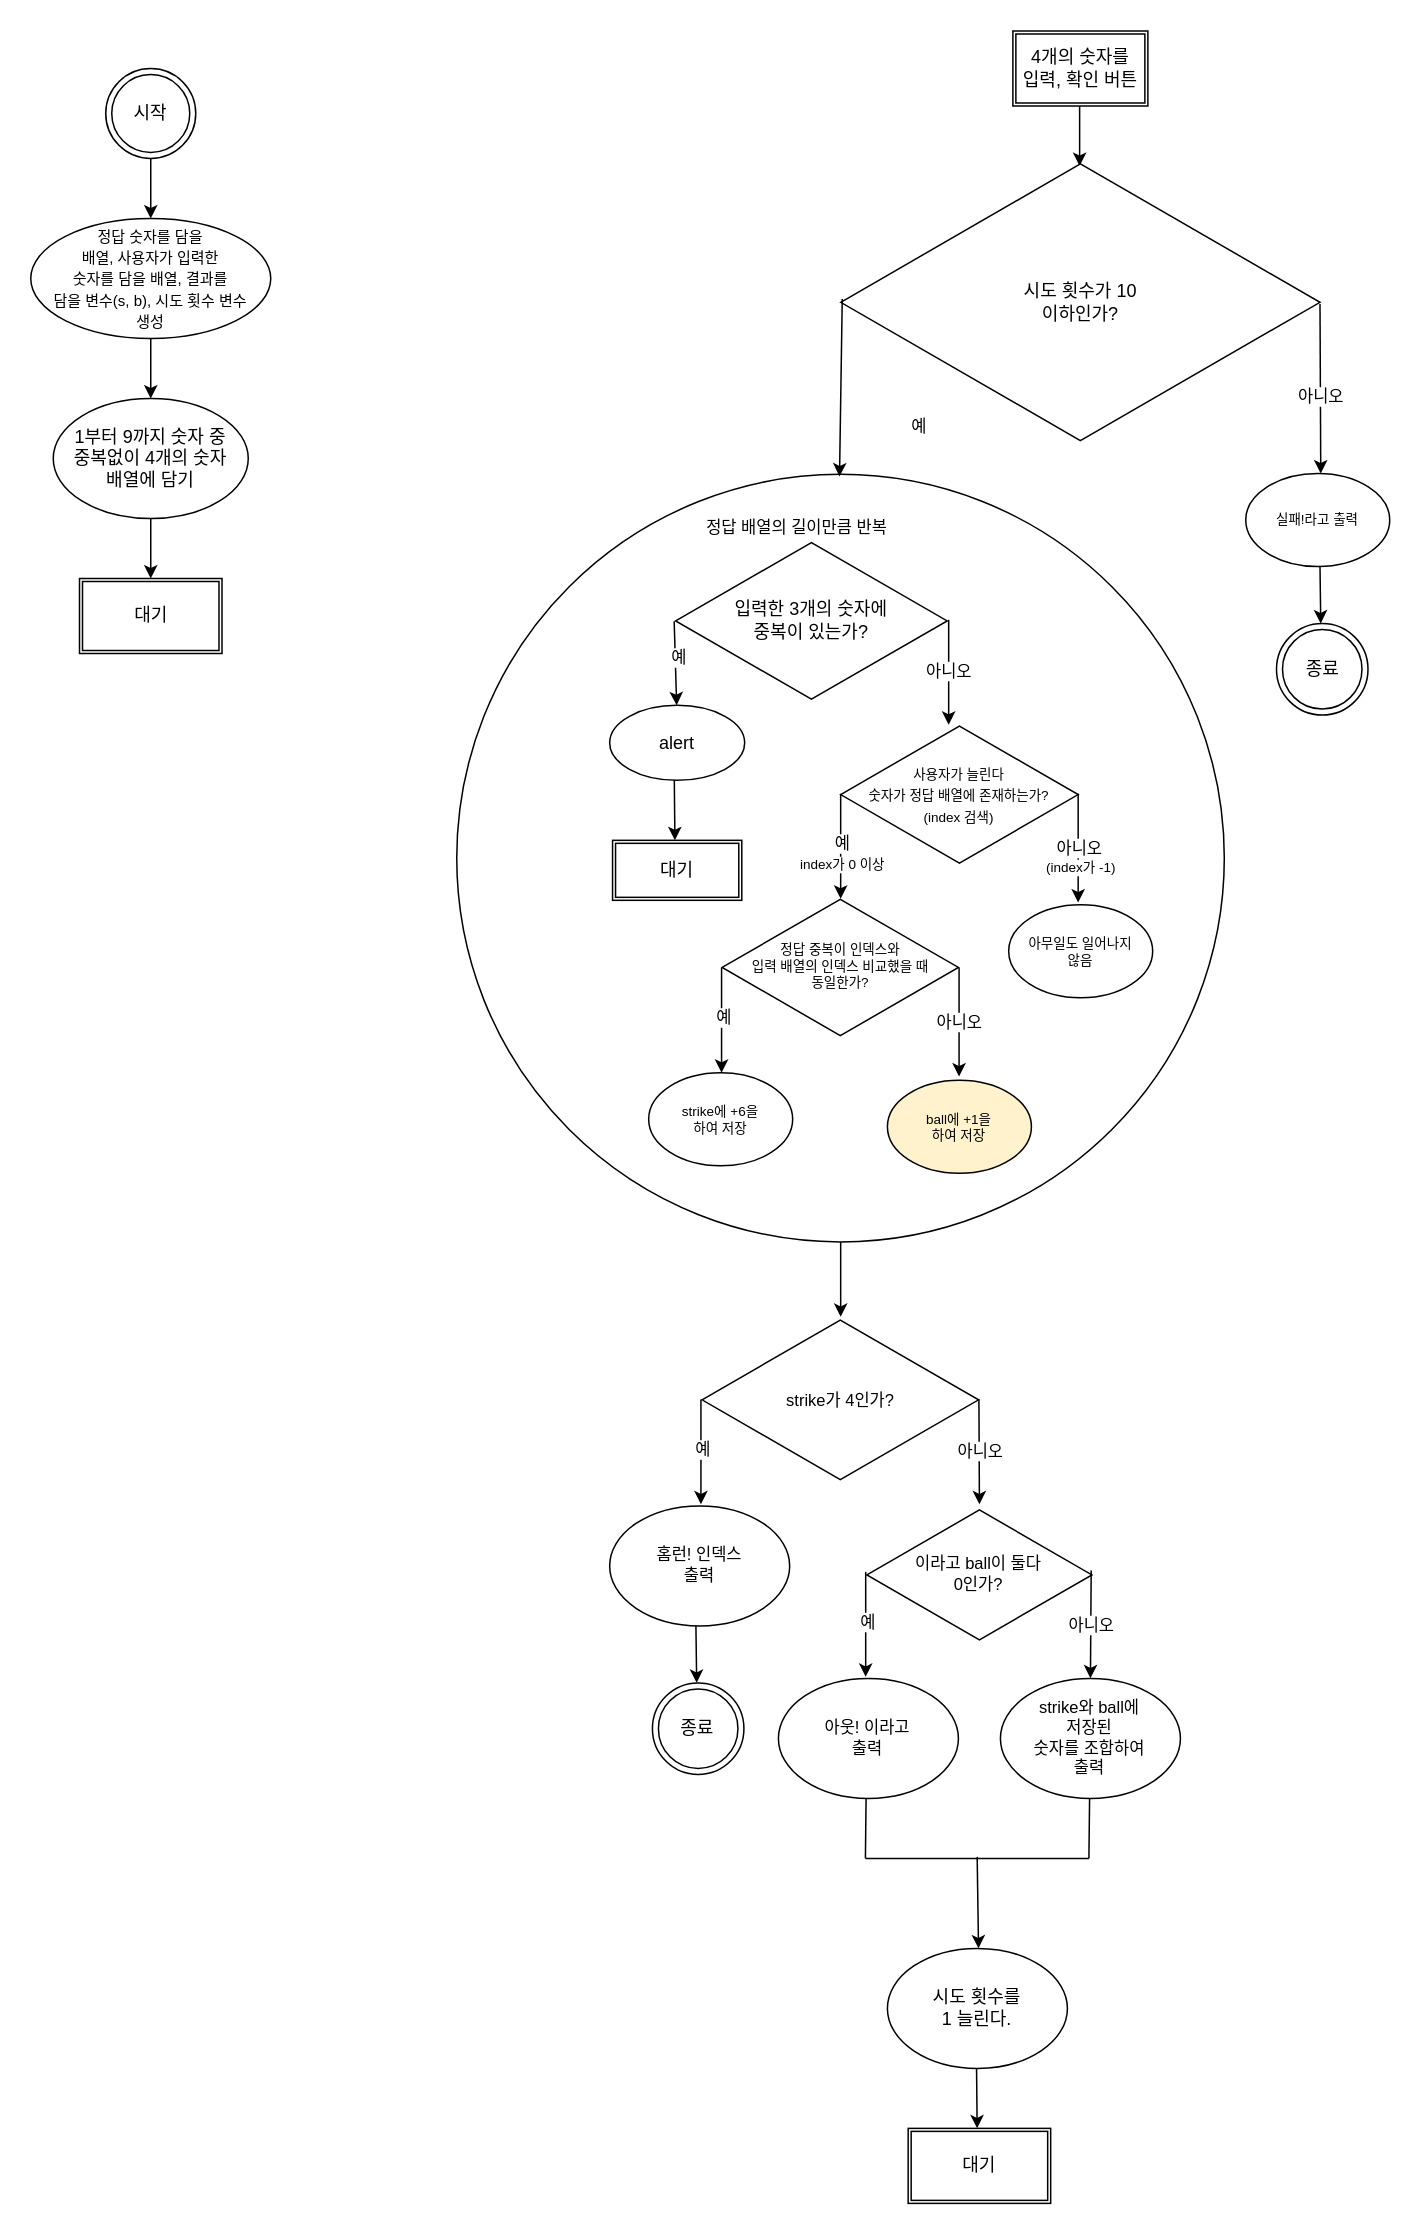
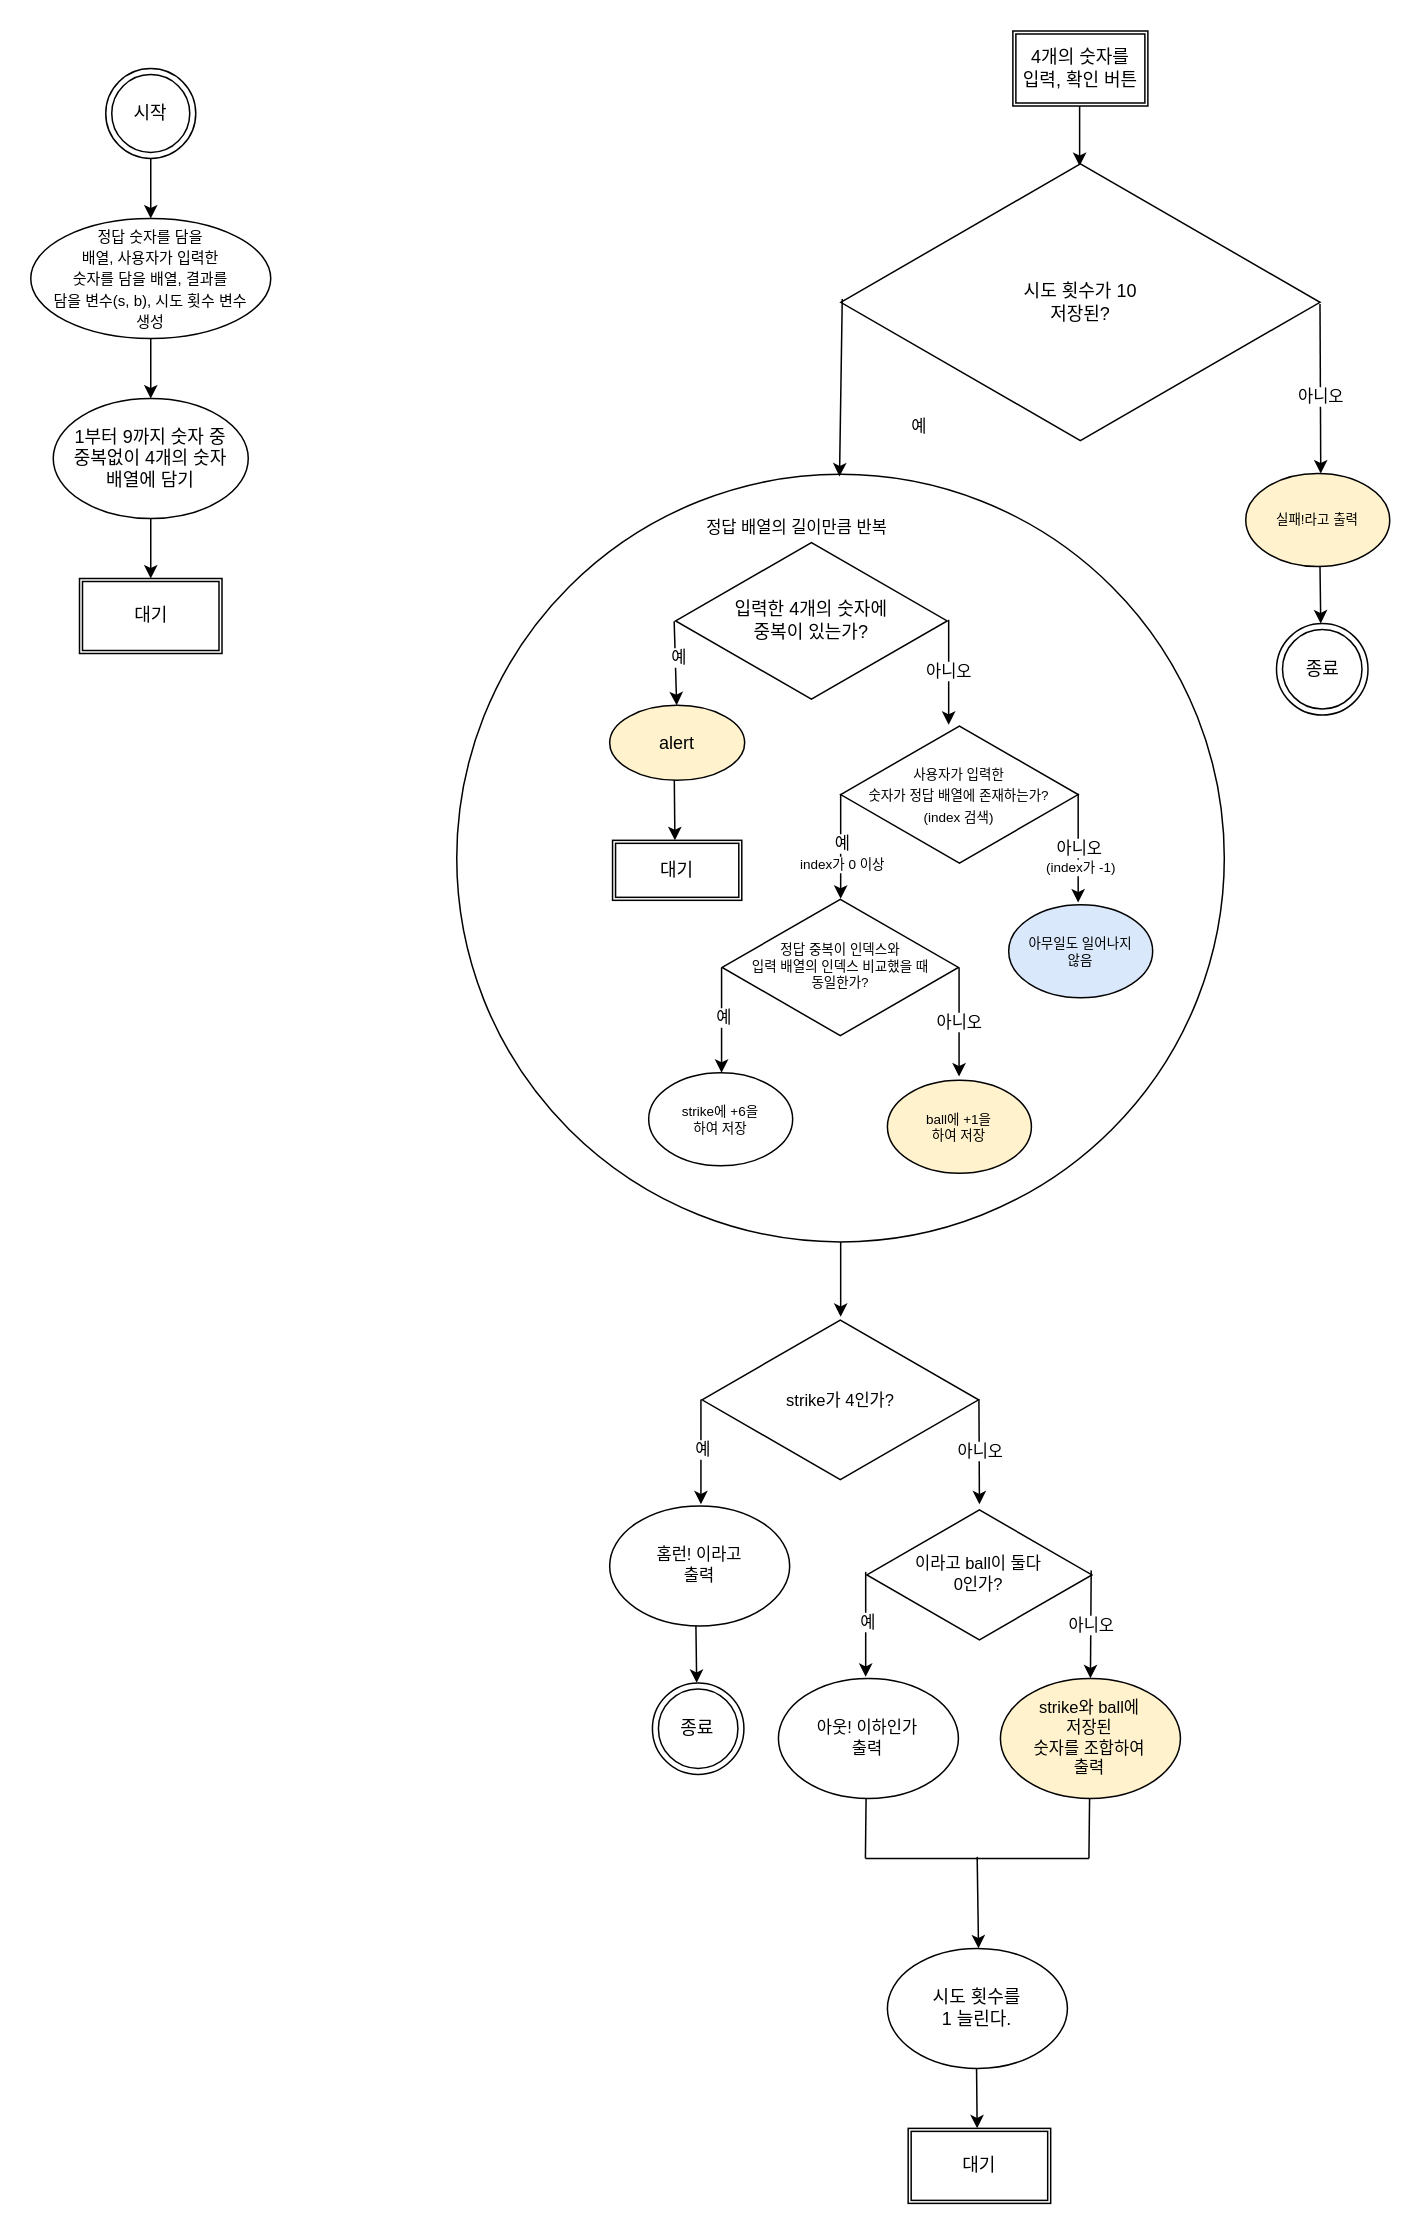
node "시도 횟수가 10 이하인가?": label "시도 횟수가 10 이하인가?" -> "시도 횟수가 10 저장된?"
node "실패!라고 출력": fillcolor #ffffff -> #fff2cc
node "입력한 3개의 숫자에 중복이 있는가?": label "입력한 3개의 숫자에 중복이 있는가?" -> "입력한 4개의 숫자에 중복이 있는가?"
node "alert": fillcolor #ffffff -> #fff2cc
node "사용자가 늘린다 숫자가 정답 배열에 존재하는가? (index 검색)": label "사용자가 늘린다 숫자가 정답 배열에 존재하는가? (index 검색)" -> "사용자가 입력한 숫자가 정답 배열에 존재하는가? (index 검색)"
node "아무일도 일어나지 않음": fillcolor #ffffff -> #dae8fc
node "홈런! 인덱스 출력": label "홈런! 인덱스 출력" -> "홈런! 이라고 출력"
node "아웃! 이라고 출력": label "아웃! 이라고 출력" -> "아웃! 이하인가 출력"
node "strike와 ball에 저장된 숫자를 조합하여 출력": fillcolor #ffffff -> #fff2cc
